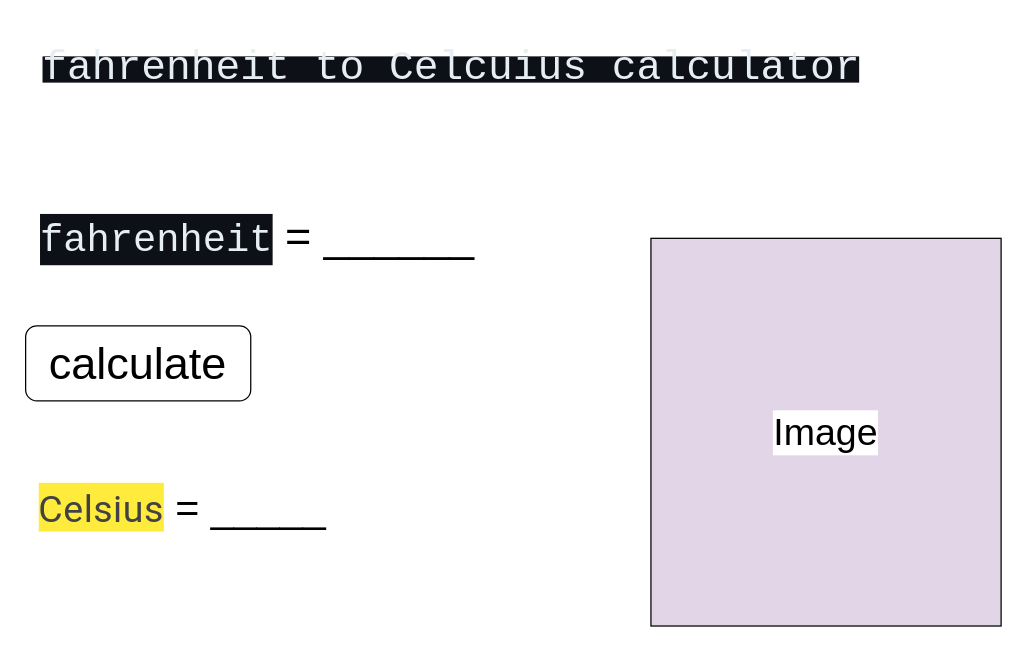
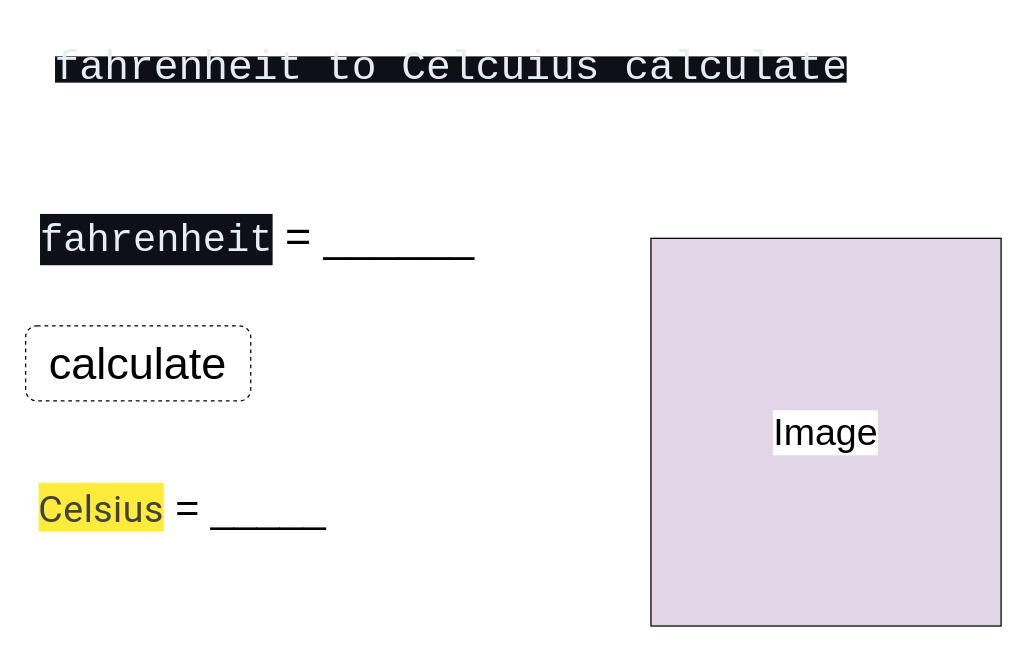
node "fahrenheit to Celcuius calculator": label "fahrenheit to Celcuius calculator" -> "fahrenheit to Celcuius calculate"
node "calculate": style solid -> dashed
